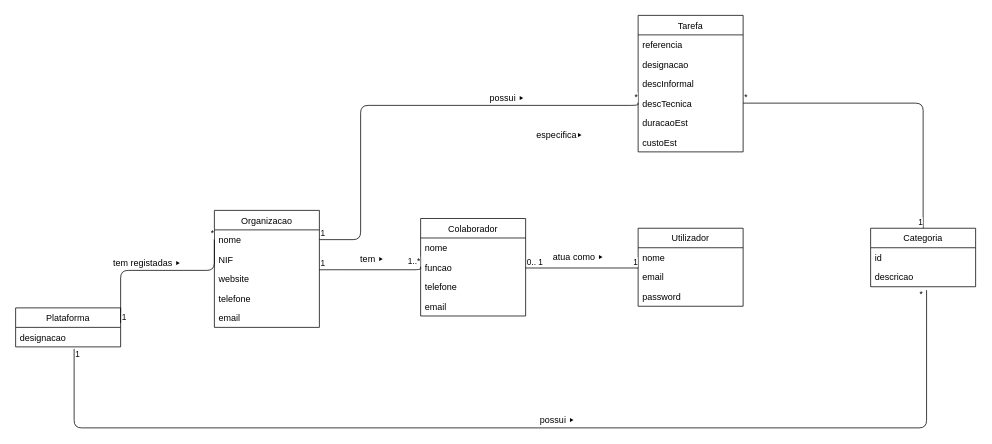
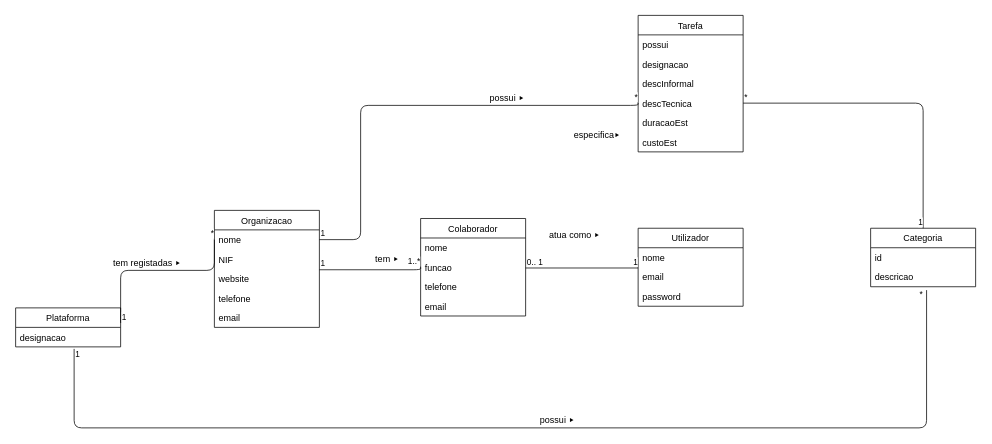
node "referencia": label "referencia" -> "possui"
node "especifica⯈": moved (559, 135) -> (597, 135)
node "atua como ⯈": moved (578, 257) -> (574, 235)
node "tem ⯈": moved (372, 259) -> (387, 259)
